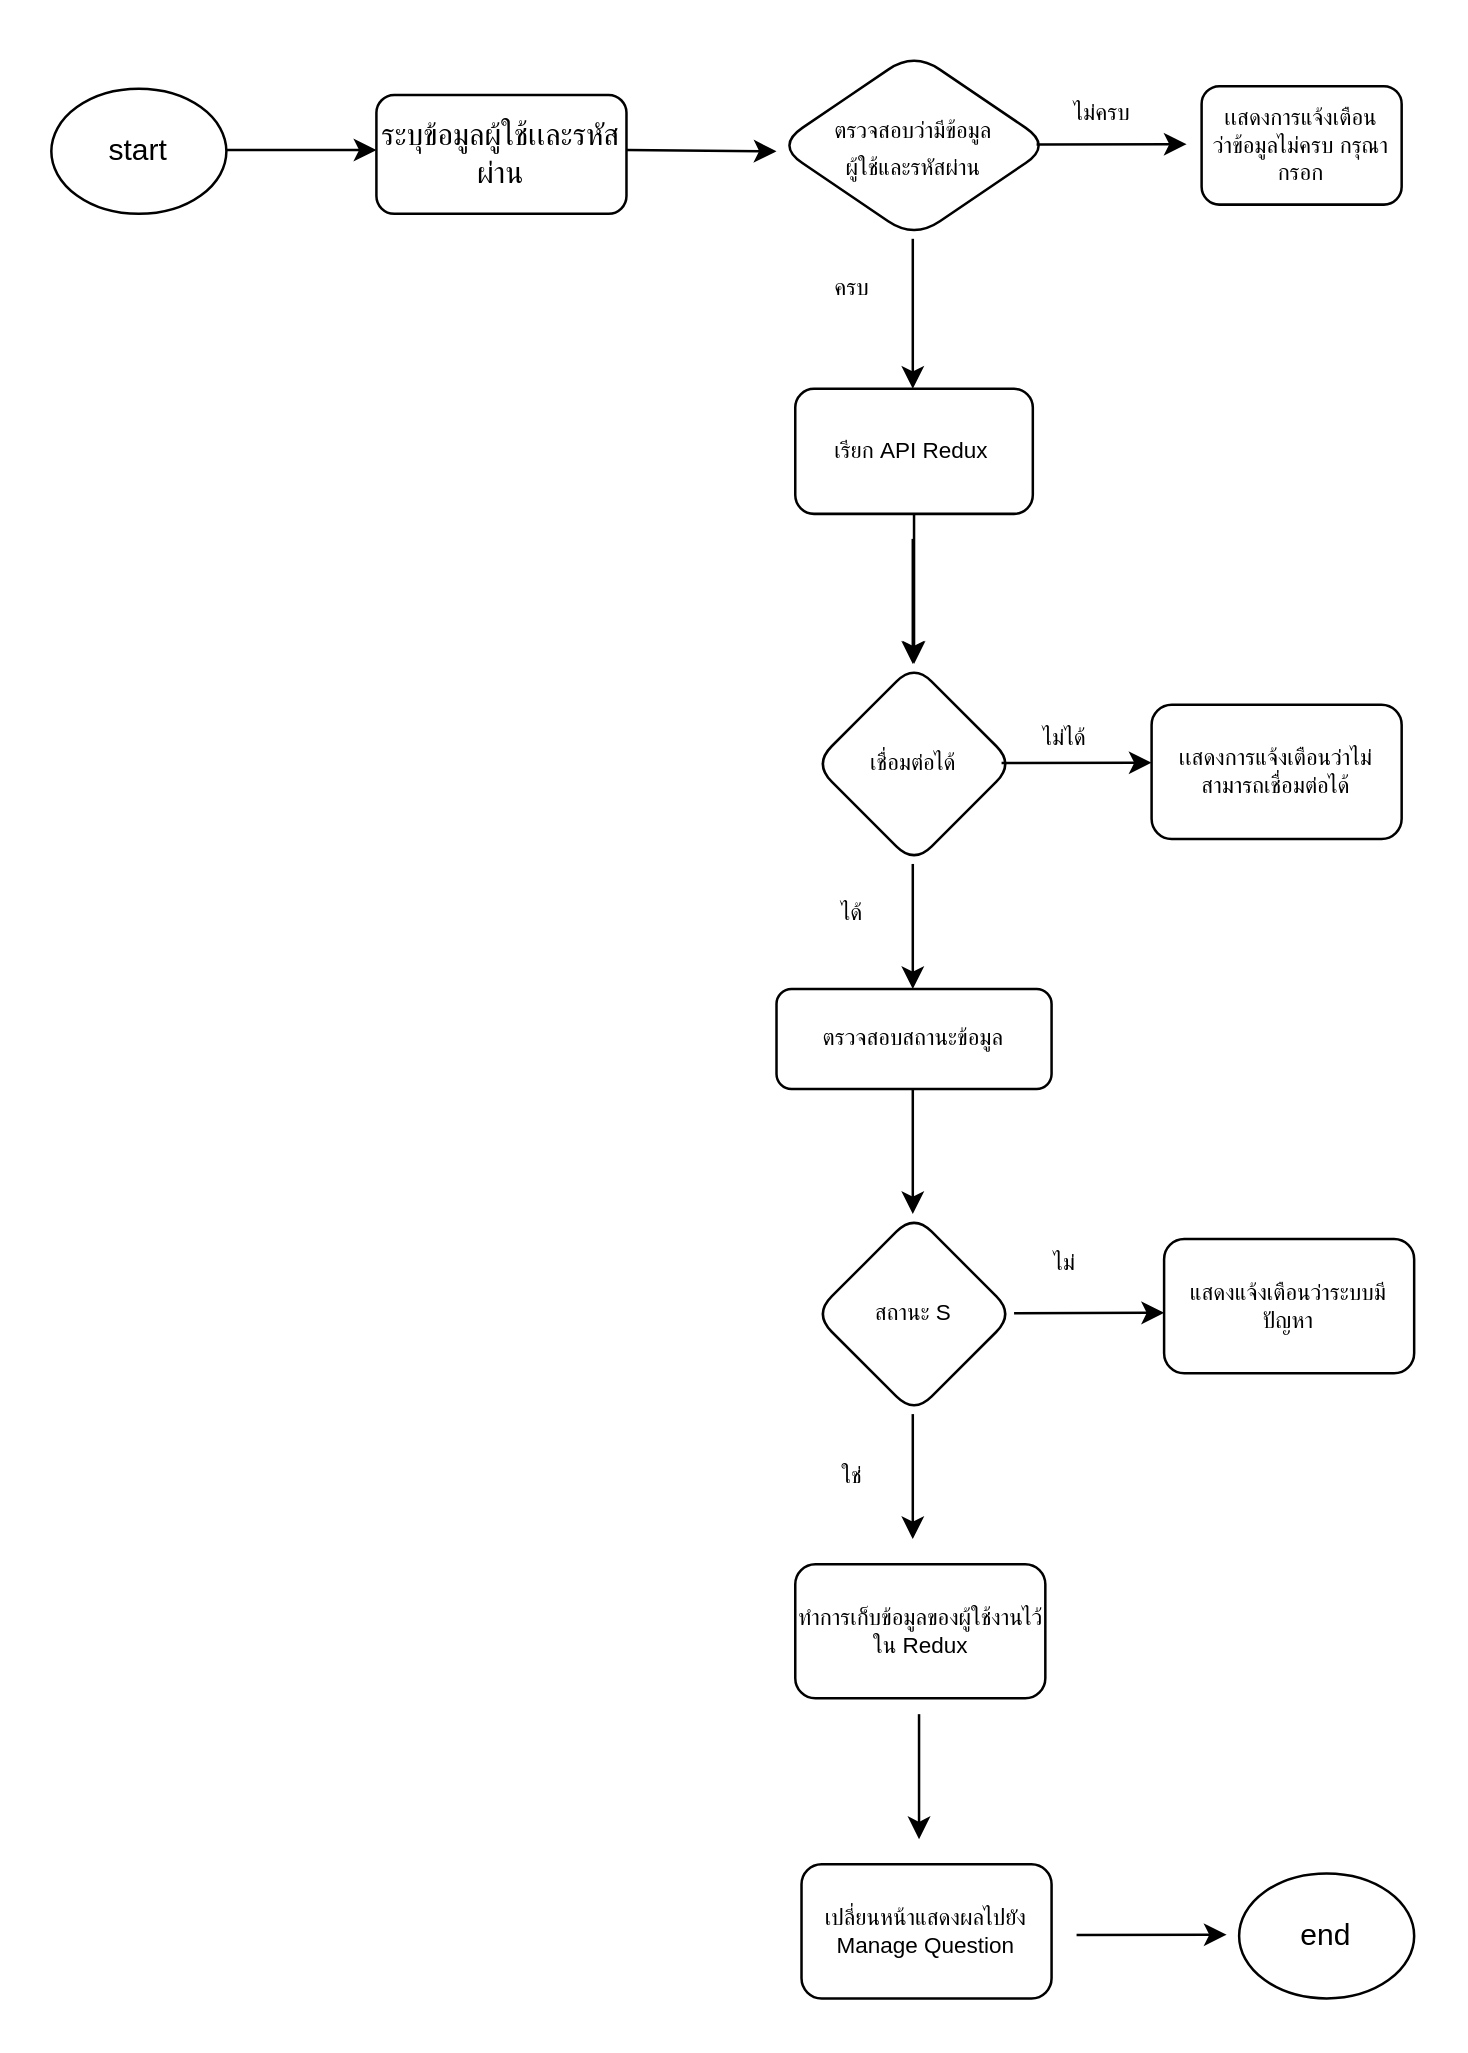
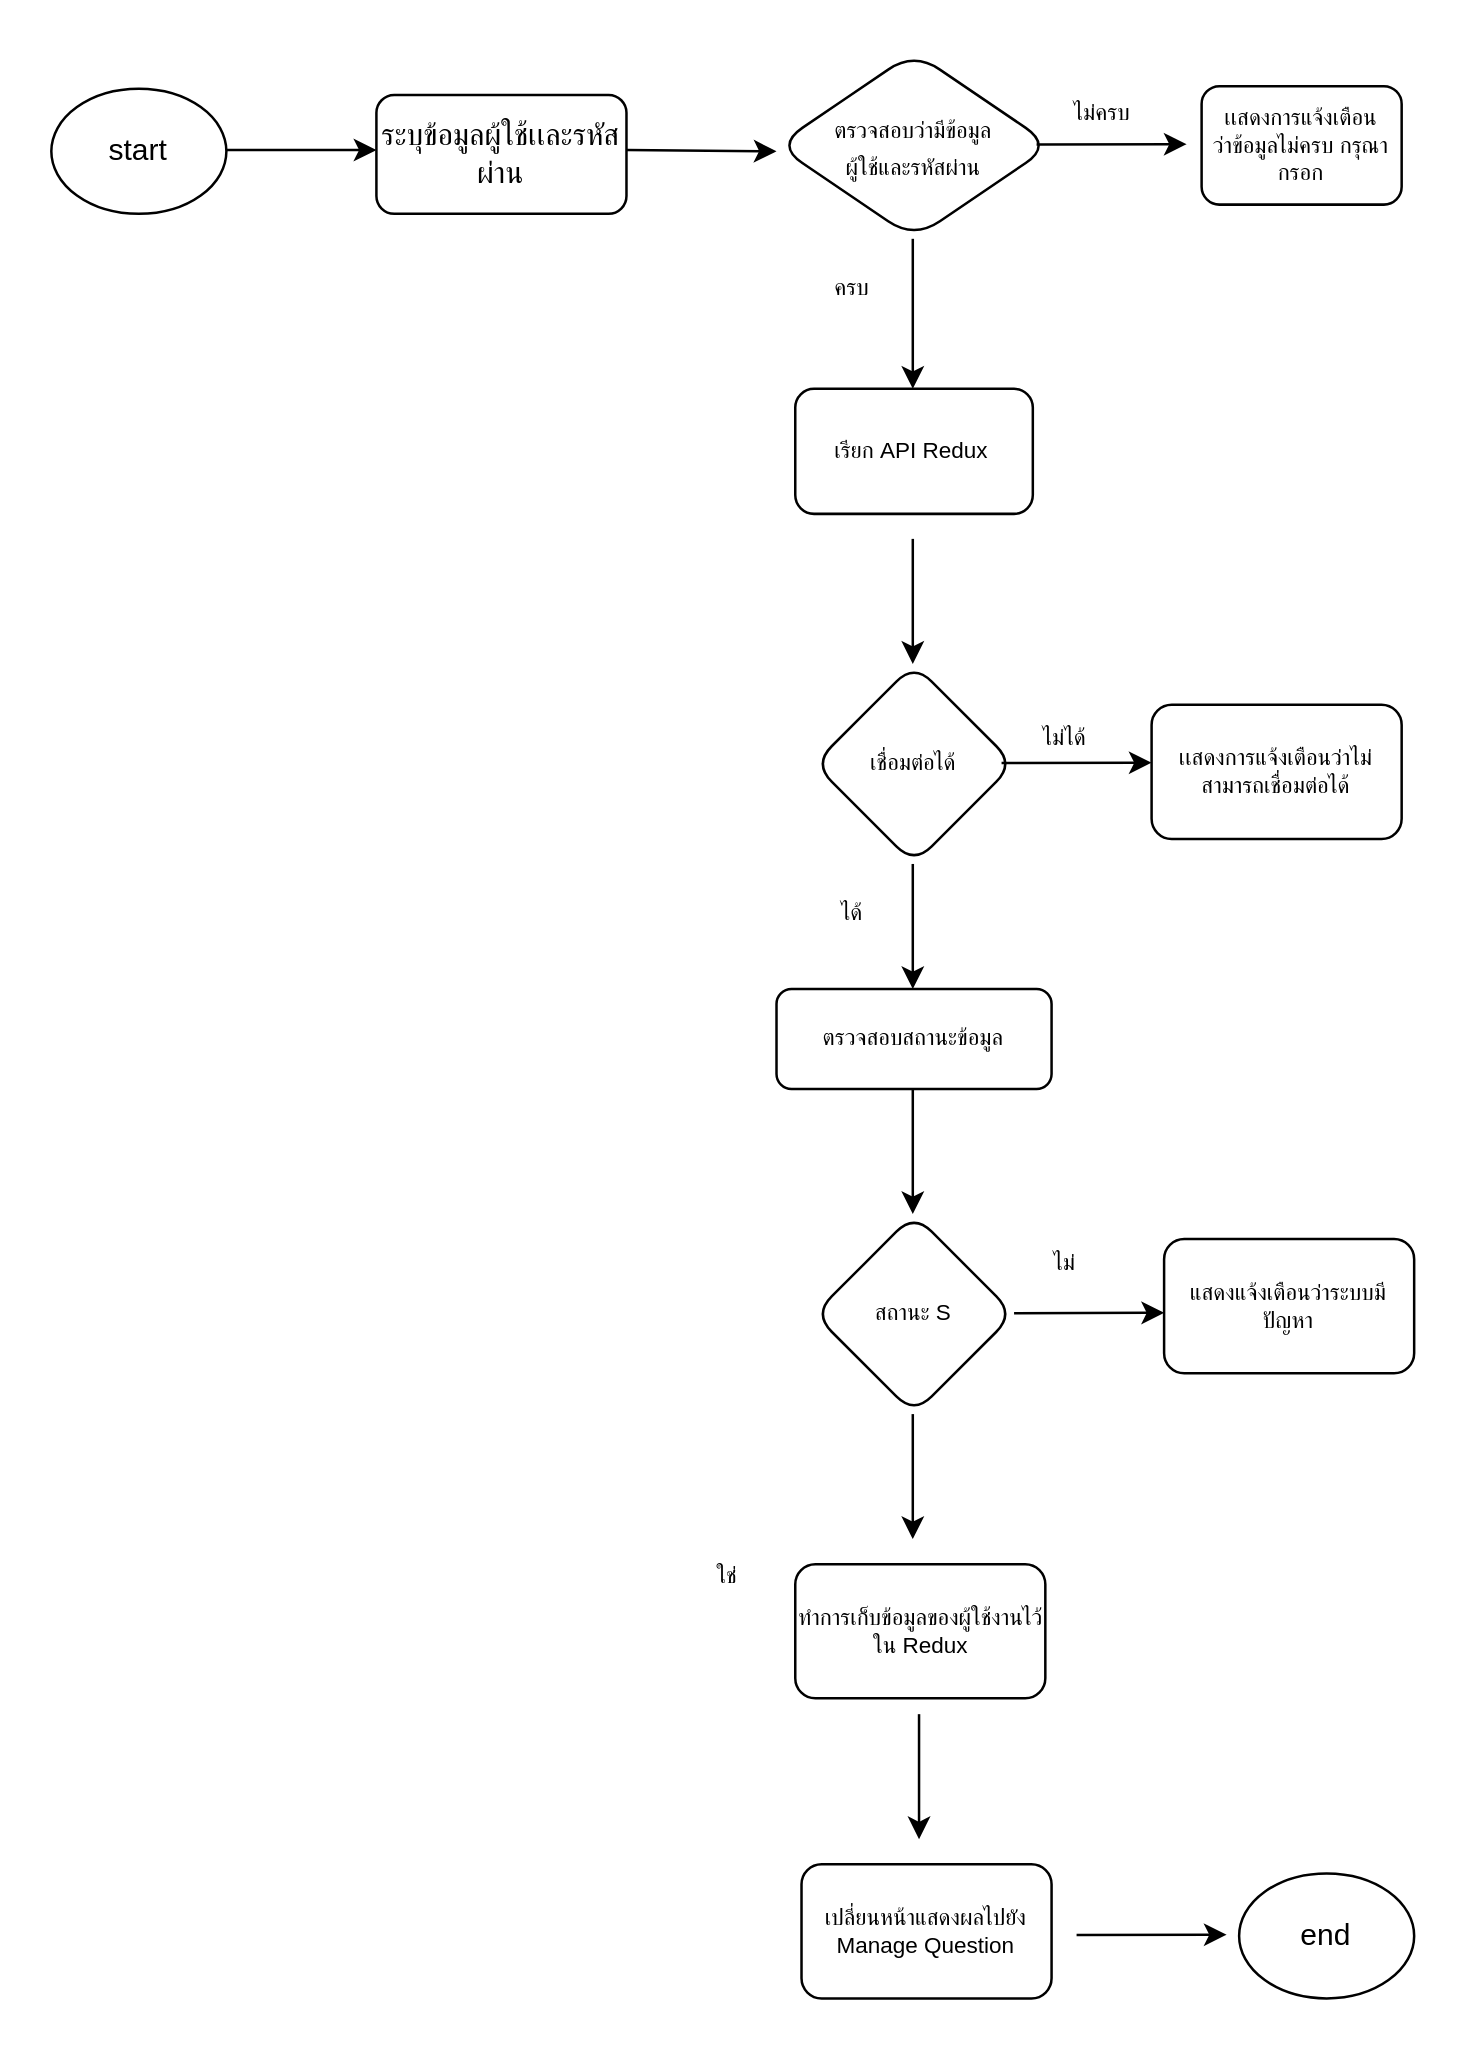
edge "เรียก API Redux" -> "เชื่อมต่อได้": removed
node "ใช่": moved (851, 1476) -> (726, 1576)
